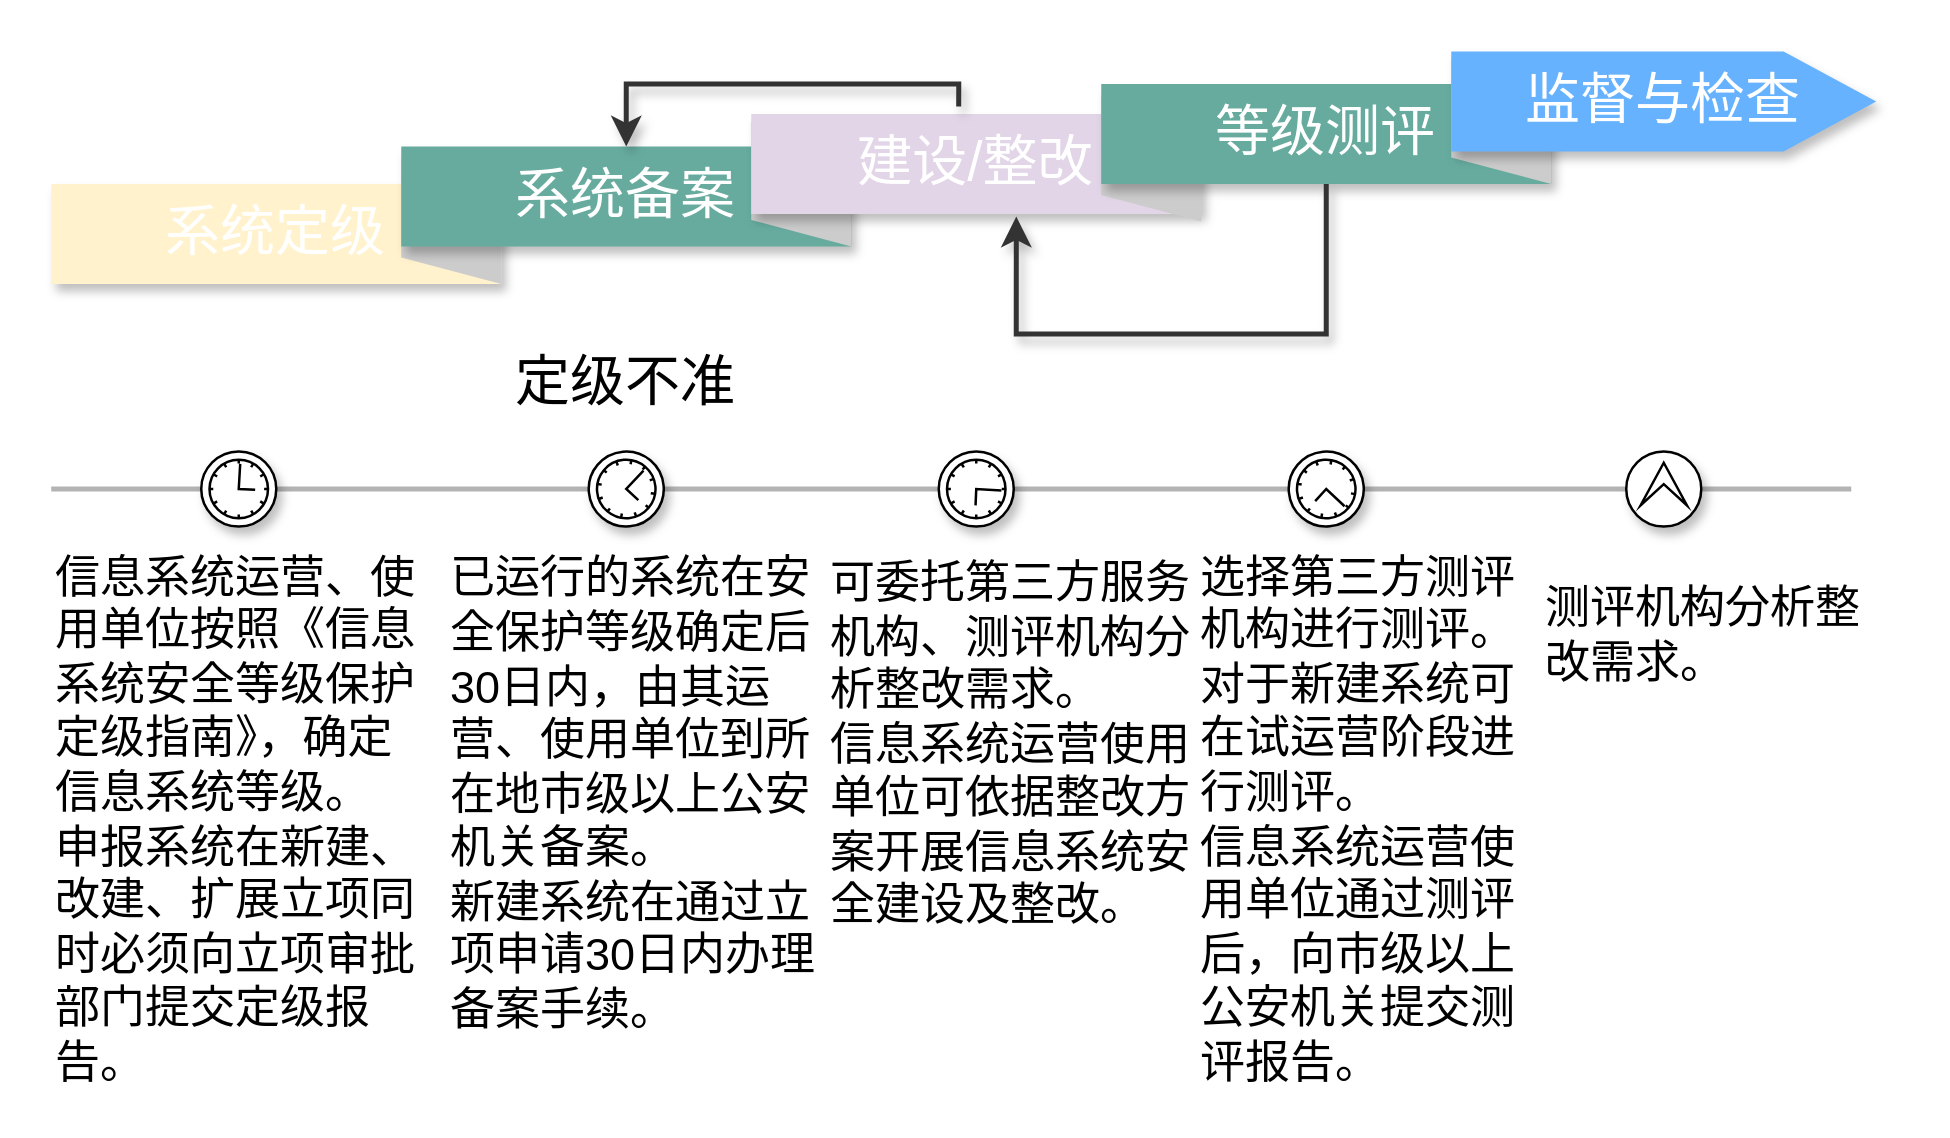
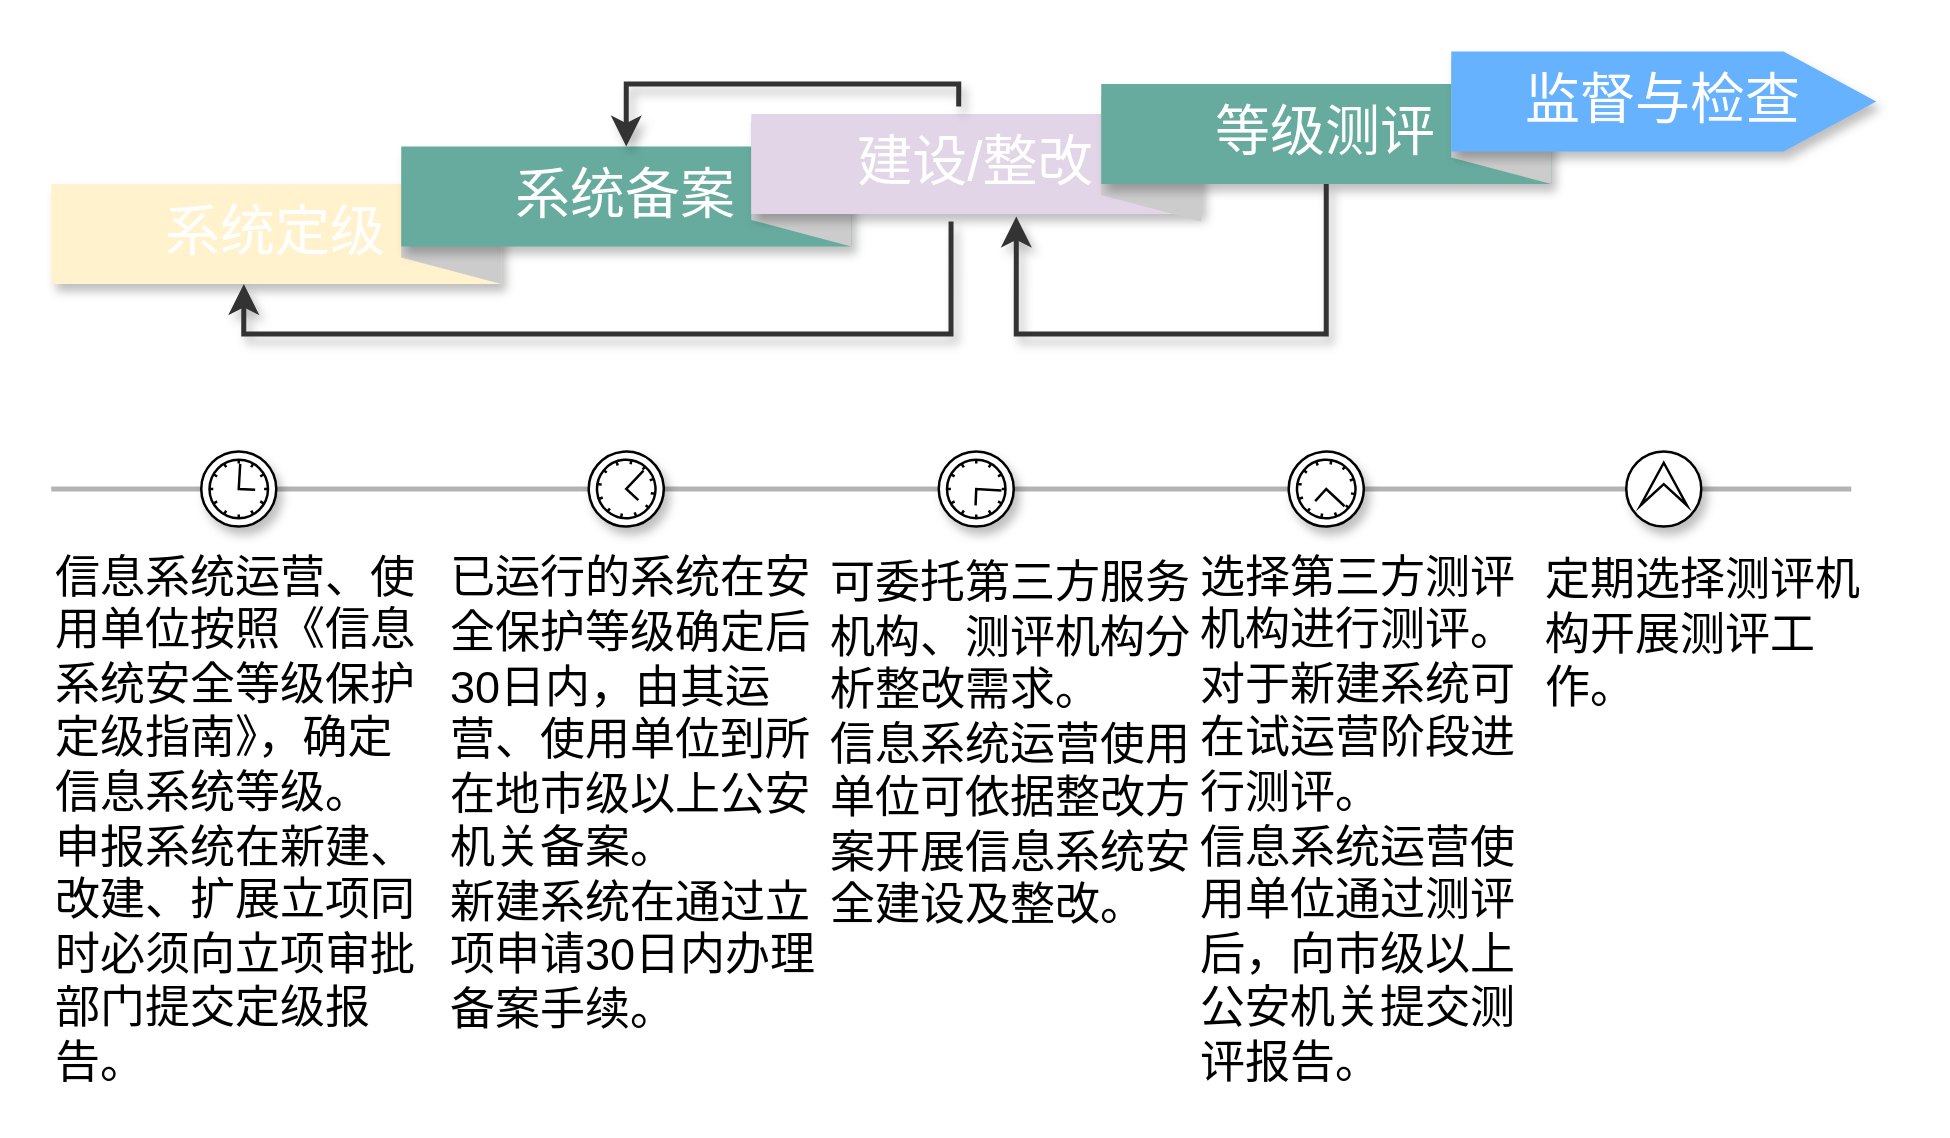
edge "建设/整改" -> "系统定级": added
node "定级不准": removed
node "测评机构分析整改需求。": label "测评机构分析整改需求。" -> "定期选择测评机构开展测评工作。"
